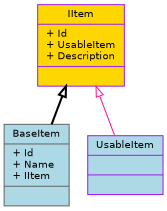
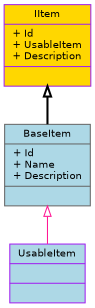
edge "UsableItem" -> "IItem": now "UsableItem" -> "BaseItem"
node "BaseItem": text "+ IItem" -> "+ Description"
